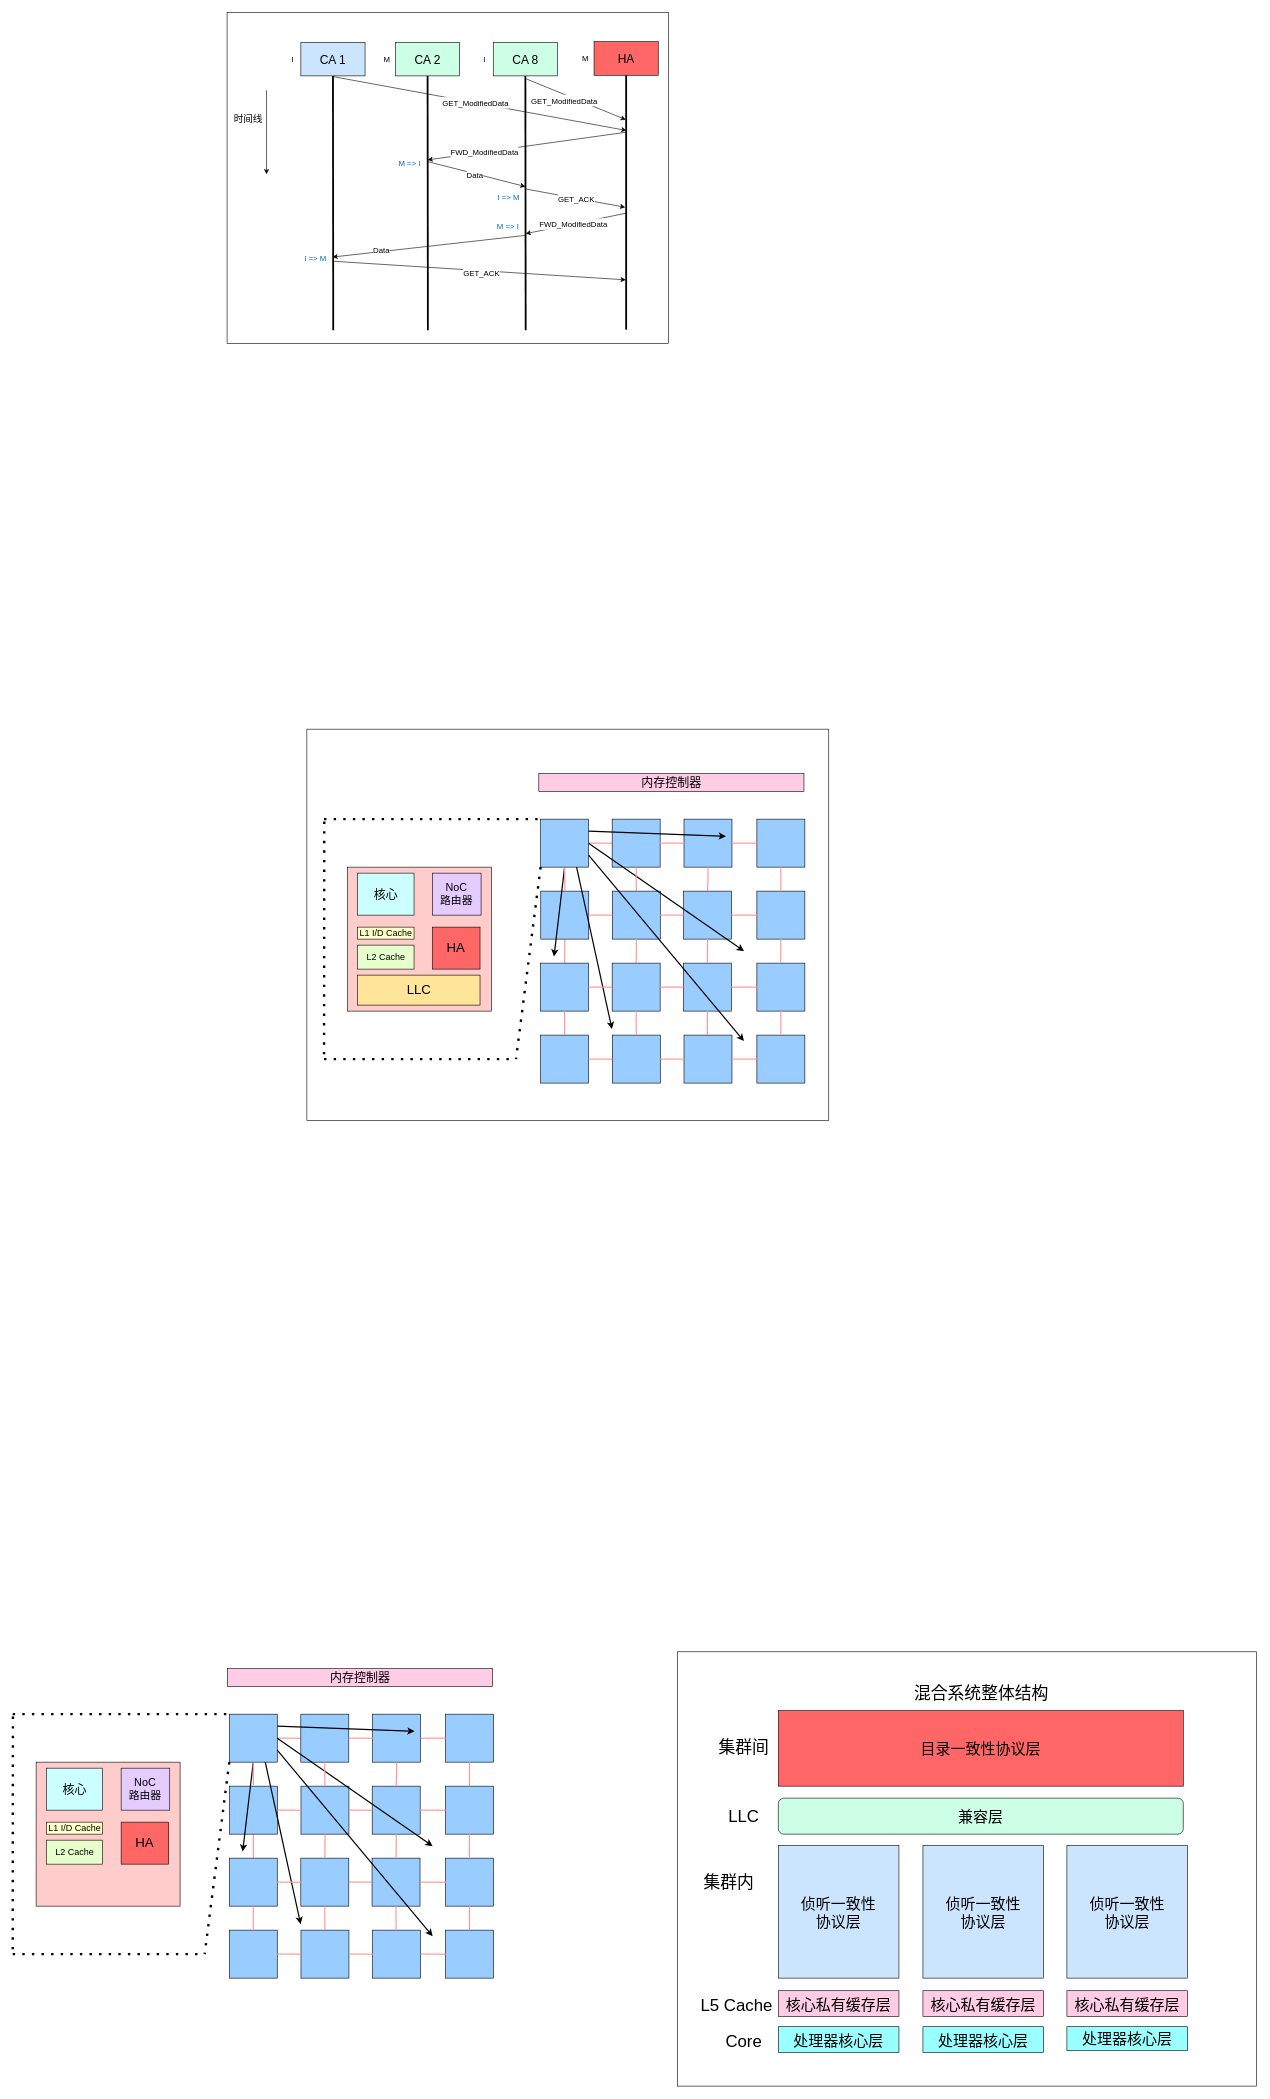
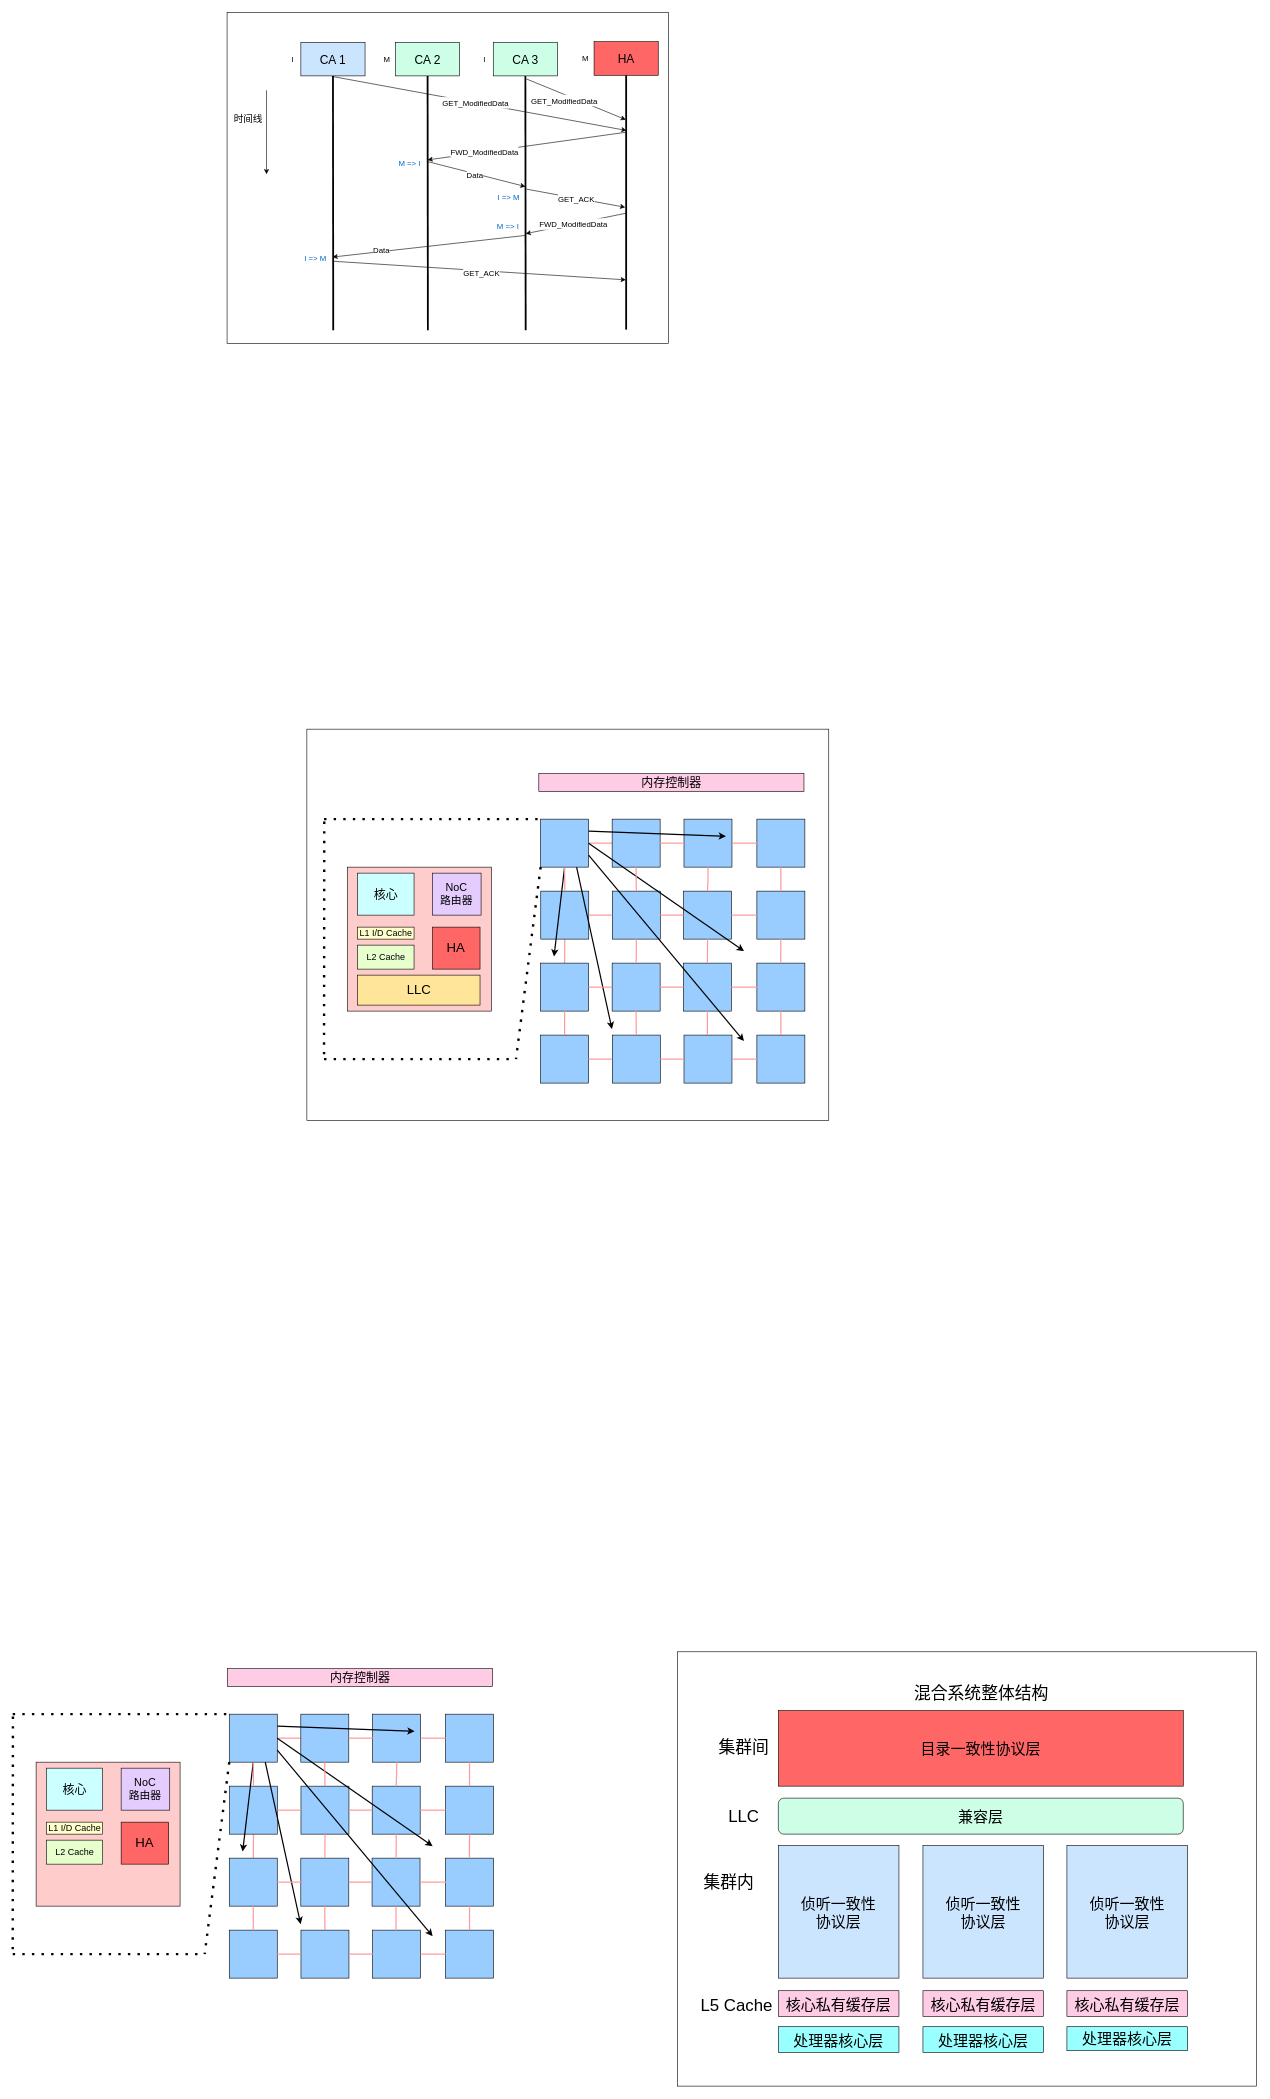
node "CA 8": label "CA 8" -> "CA 3"
node "Core": removed
